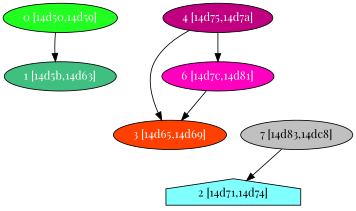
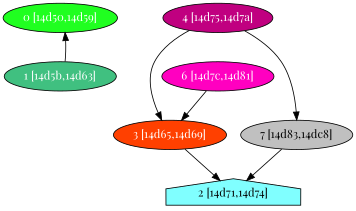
edge "0 [14d50,14d59]" -> "1 [14d5b,14d63]": reversed
edge "4 [14d75,14d7a]" -> "6 [14d7c,14d81]": now "4 [14d75,14d7a]" -> "7 [14d83,14dc8]"
edge "3 [14d65,14d69]" -> "2 [14d71,14d74]": added
